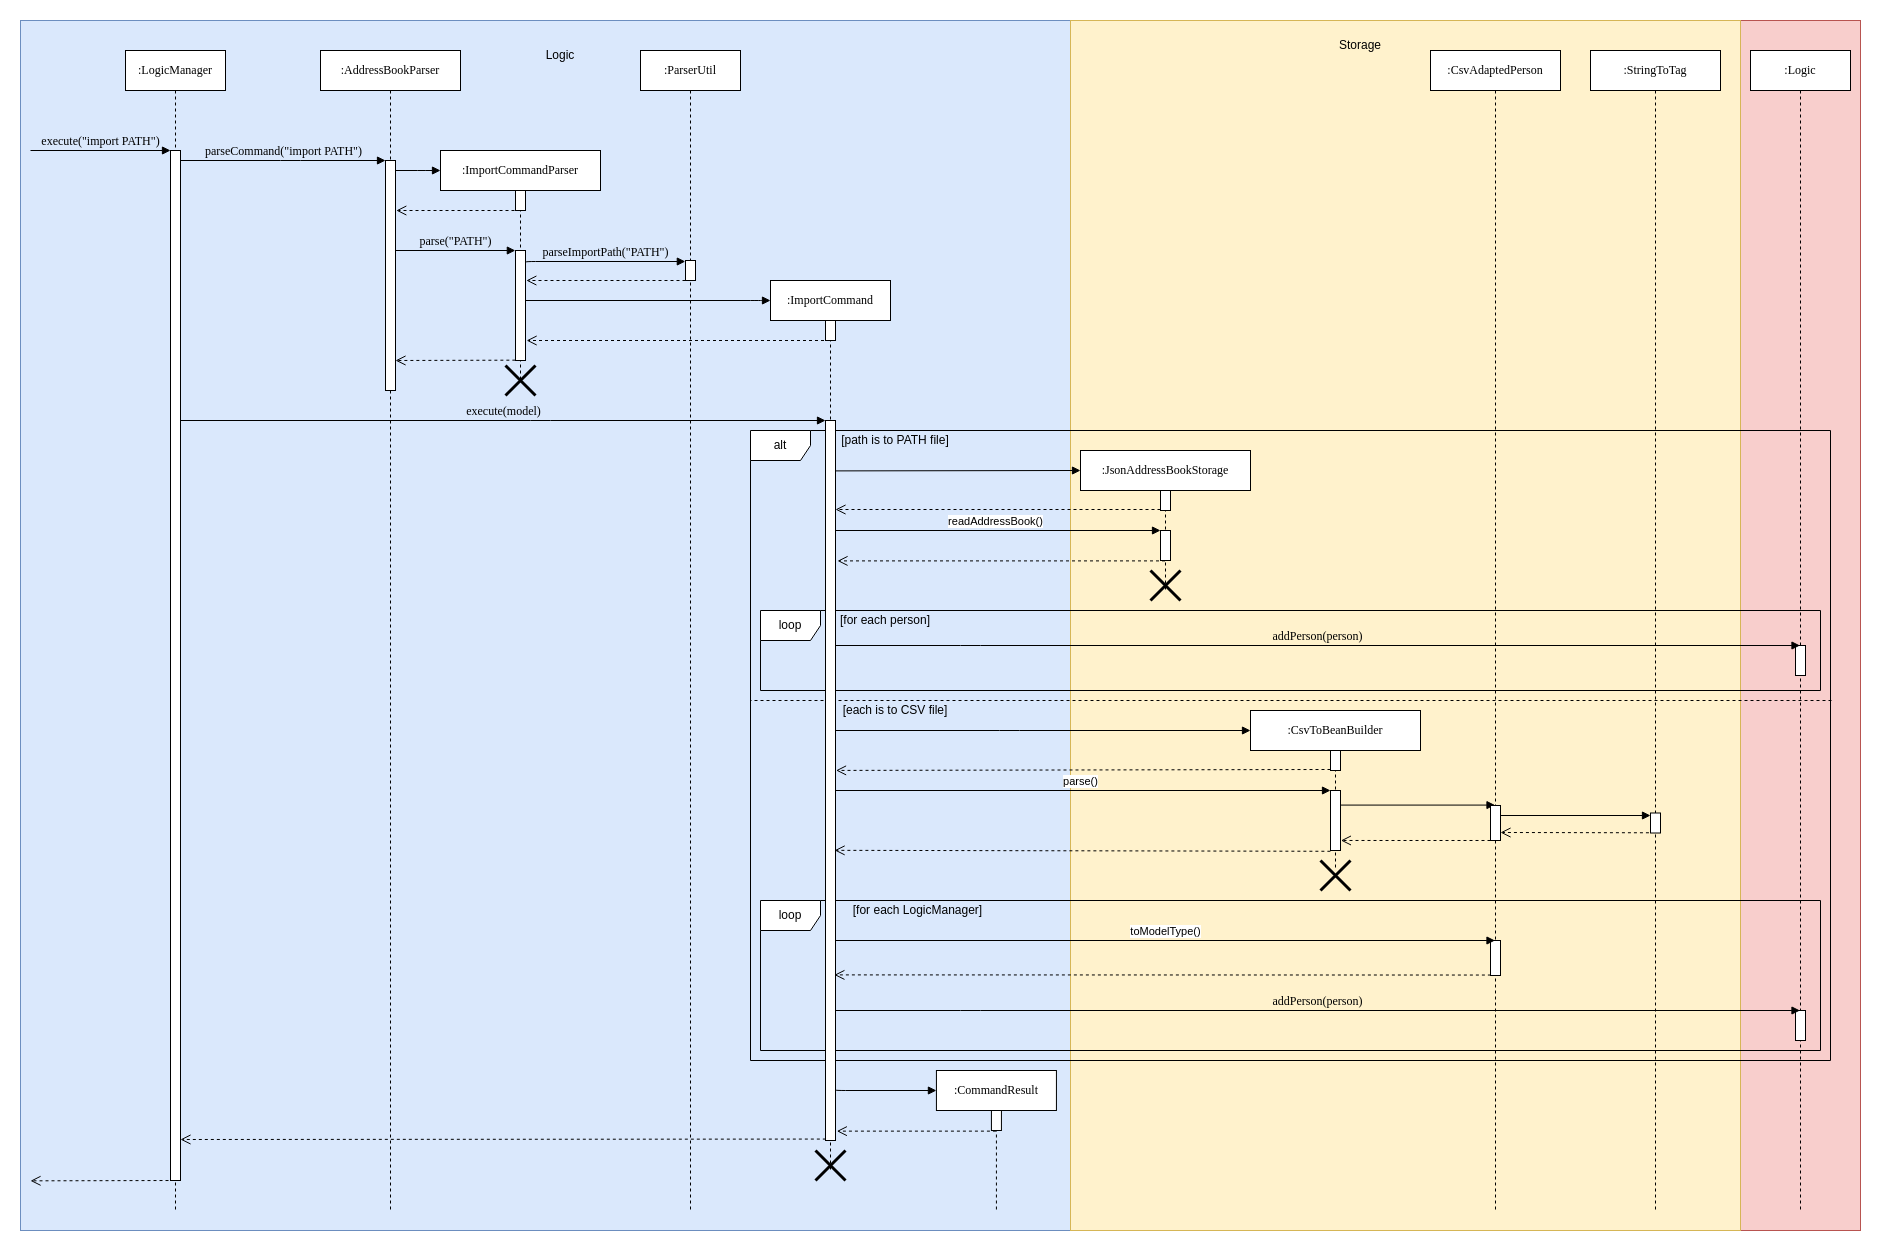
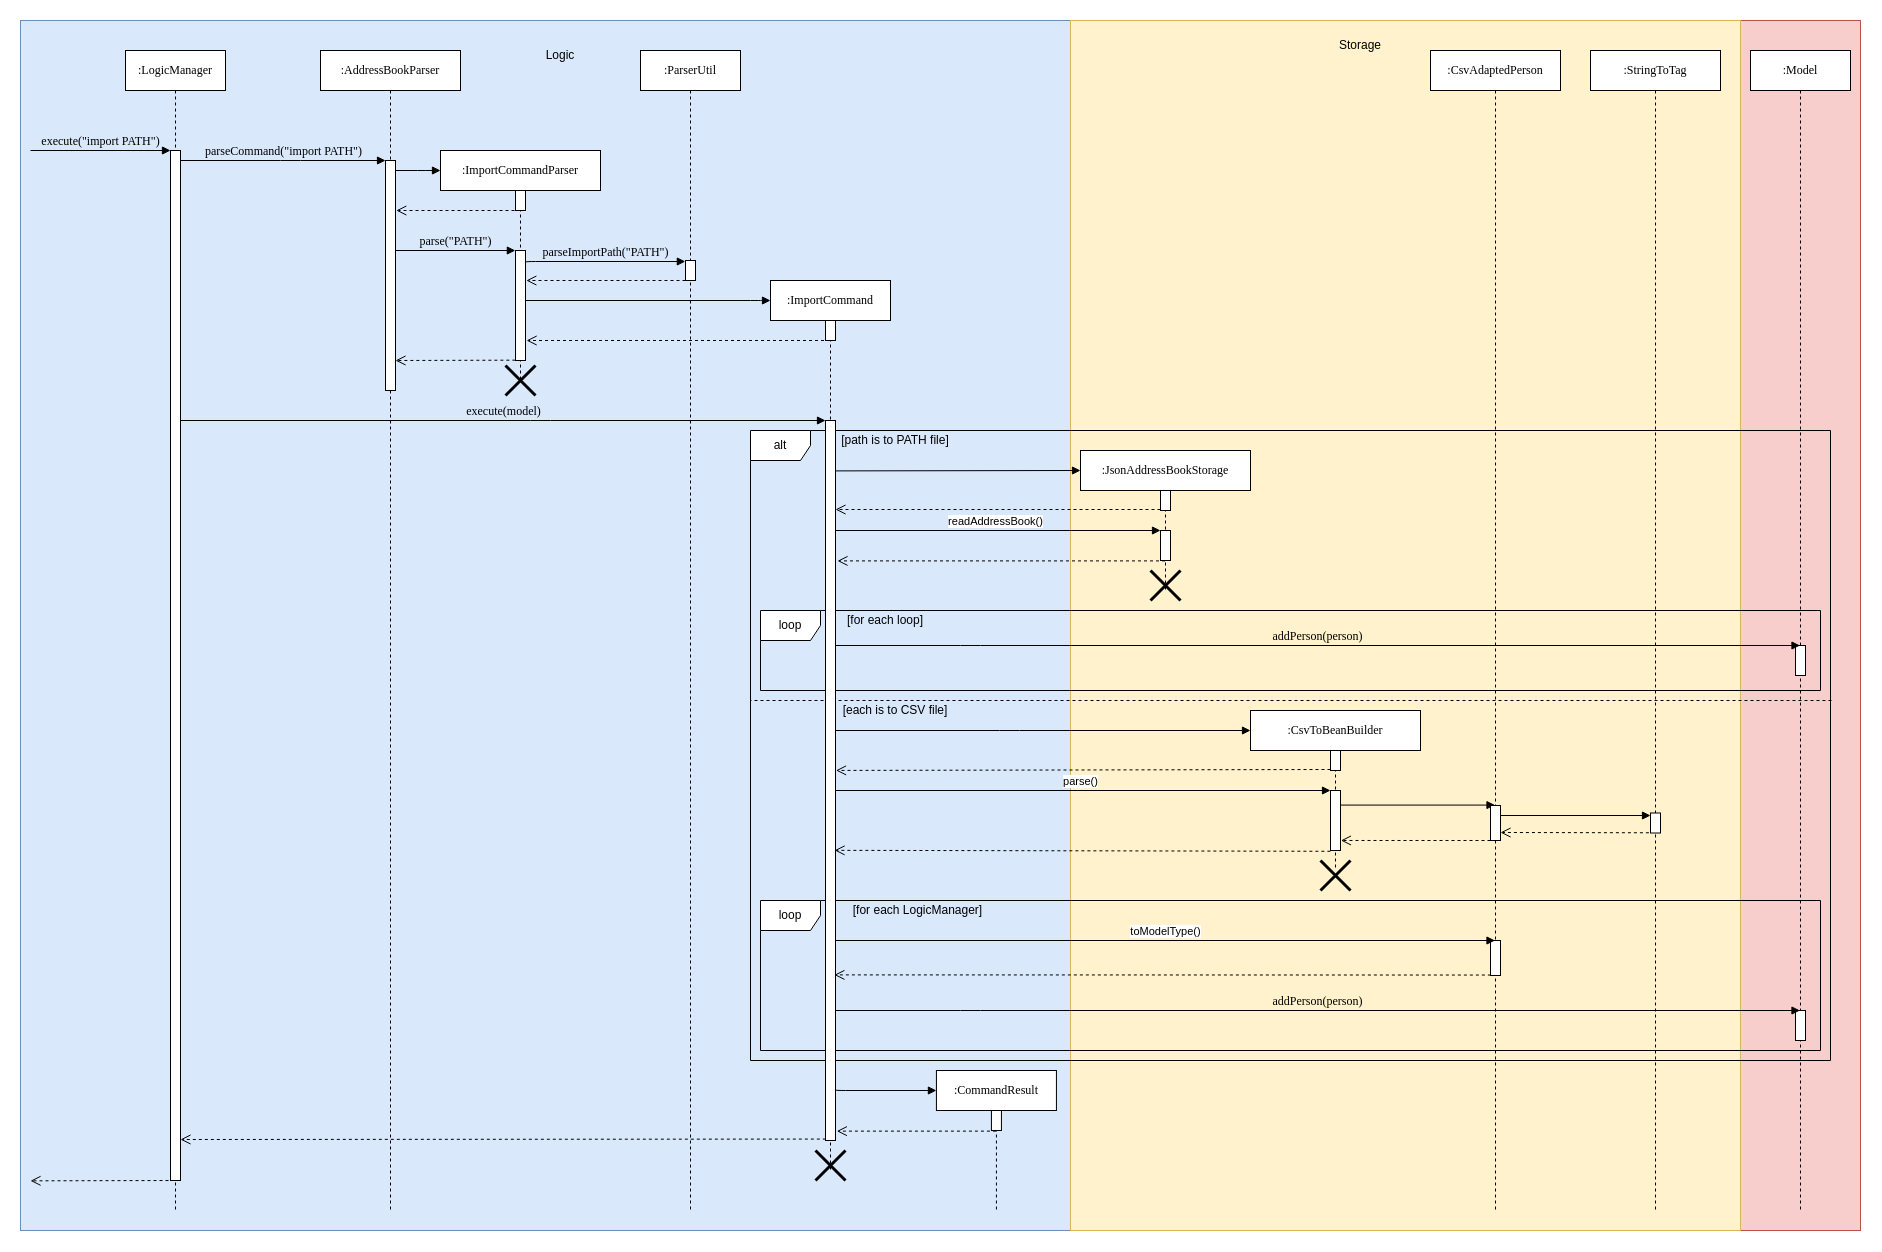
node ":Logic": label ":Logic" -> ":Model"
node "[for each person]": label "[for each person]" -> "[for each loop]"
